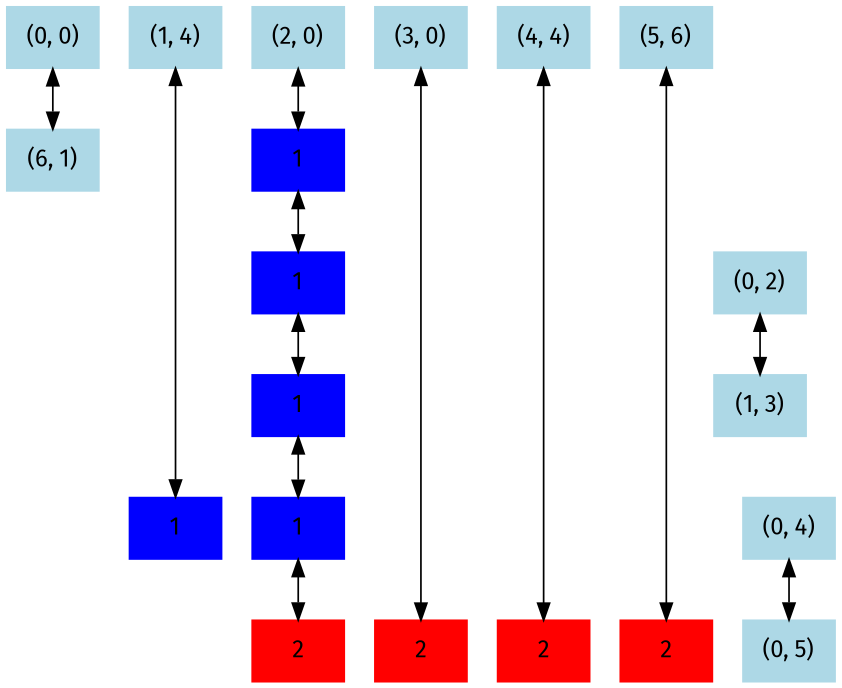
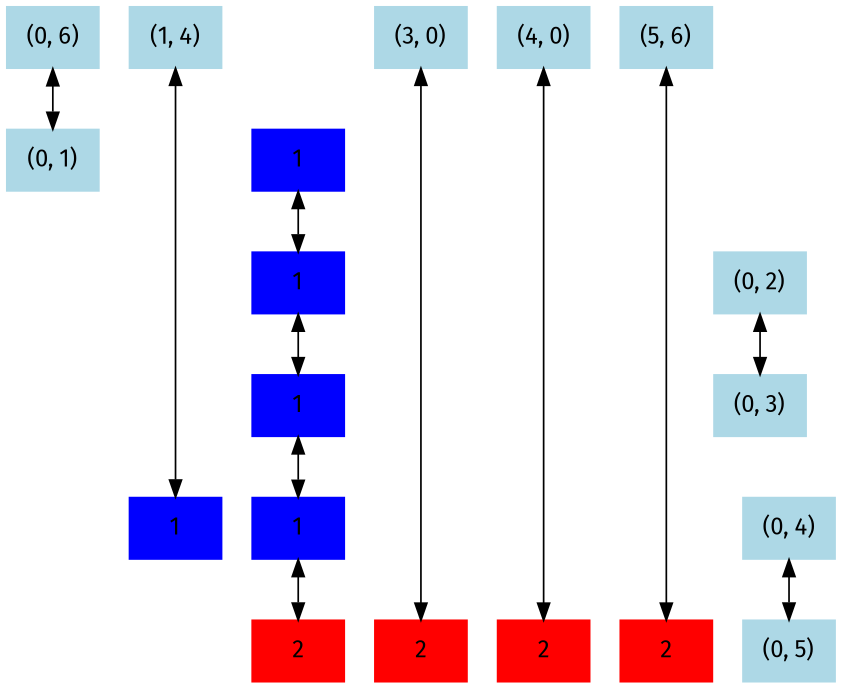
node "(0, 0)": label "(0, 0)" -> "(0, 6)"
node "(2, 0)": removed
node "(4, 4)": label "(4, 4)" -> "(4, 0)"
node "(6, 1)": label "(6, 1)" -> "(0, 1)"
node "(1, 3)": label "(1, 3)" -> "(0, 3)"
